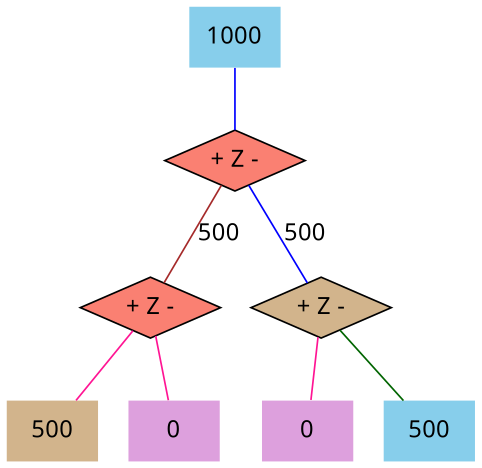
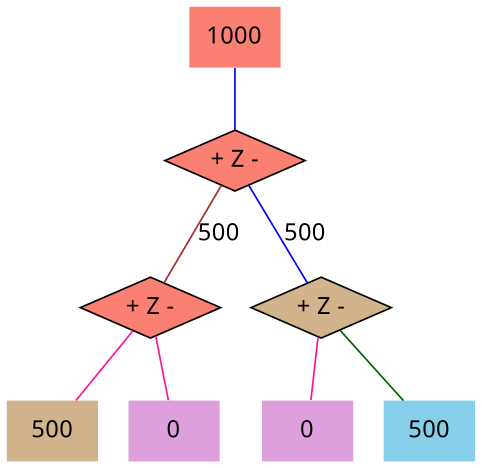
node "1000": fillcolor skyblue -> salmon
